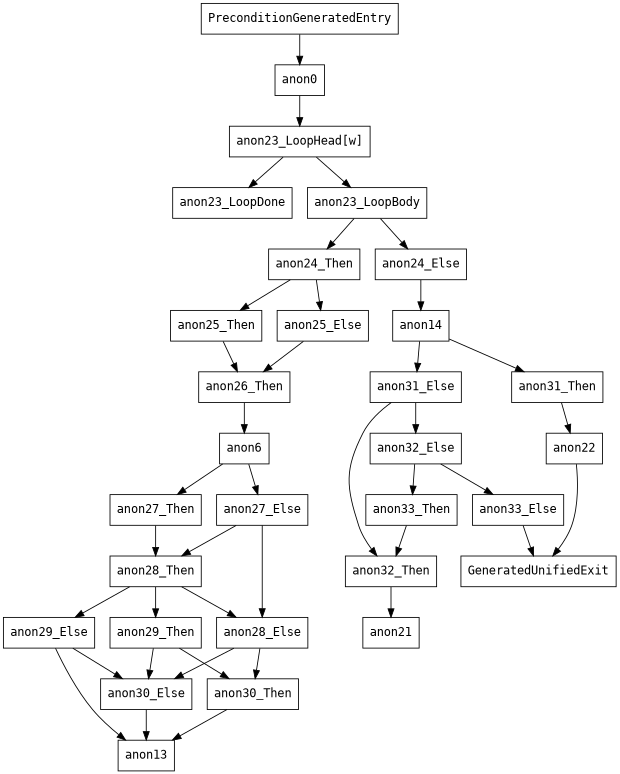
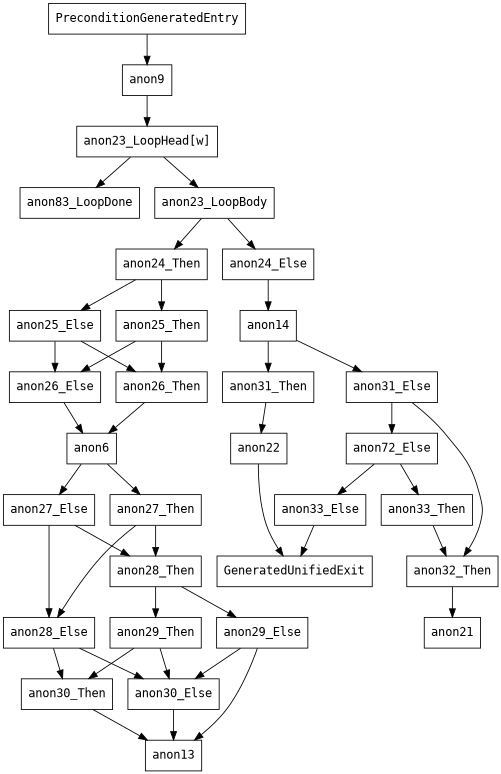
node "anon0": label "anon0" -> "anon9"
node "anon23_LoopDone": label "anon23_LoopDone" -> "anon83_LoopDone"
node "anon26_Else": added
node "anon32_Else": label "anon32_Else" -> "anon72_Else"
edge "anon28_Then" -> "anon28_Else": now "anon27_Then" -> "anon28_Else"
